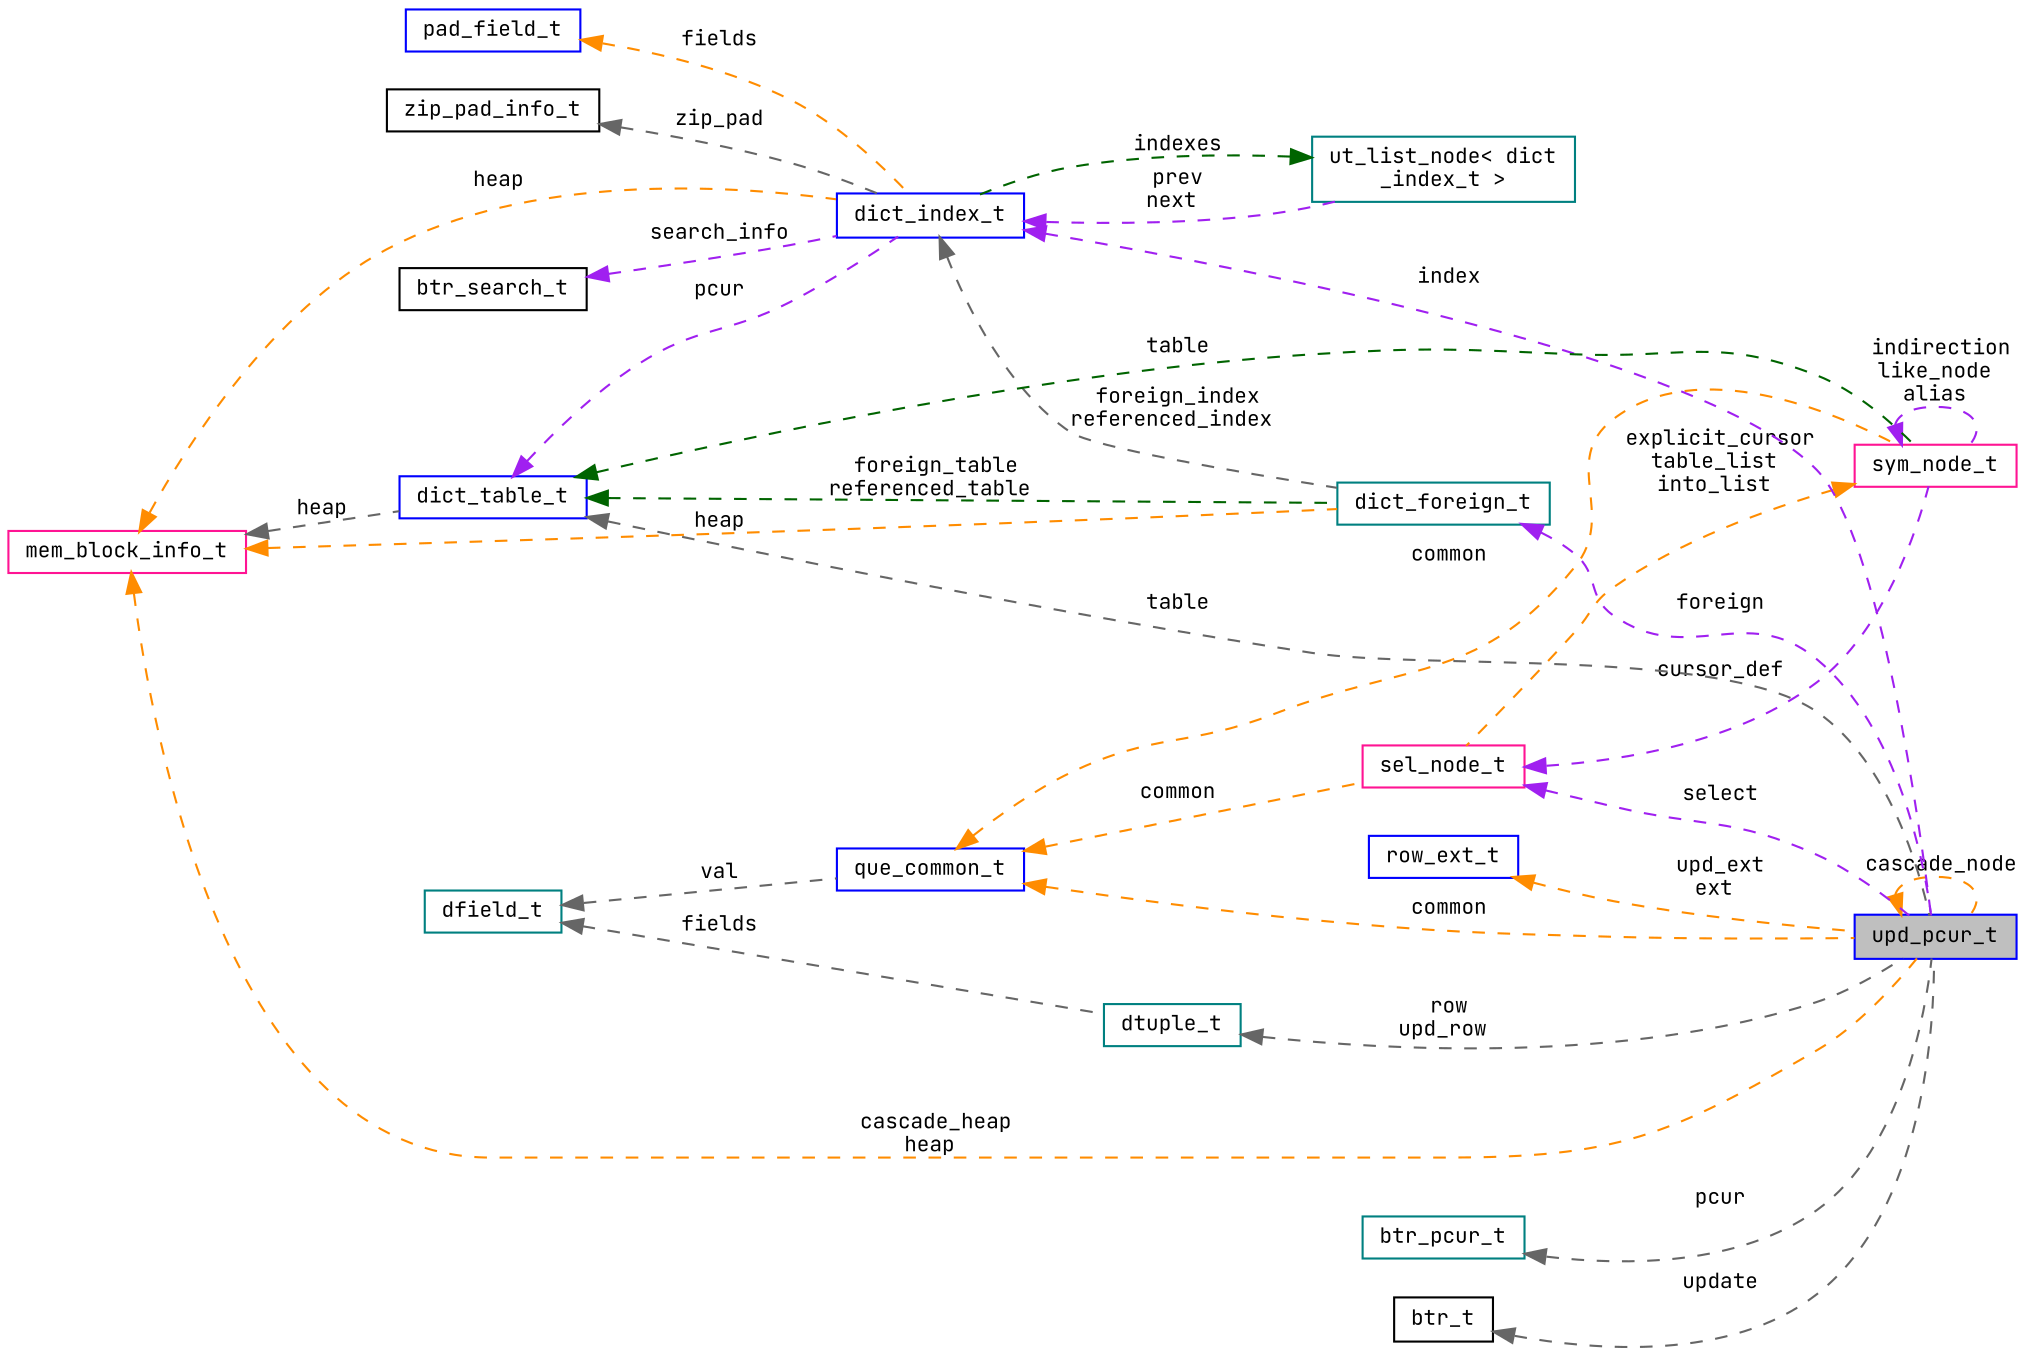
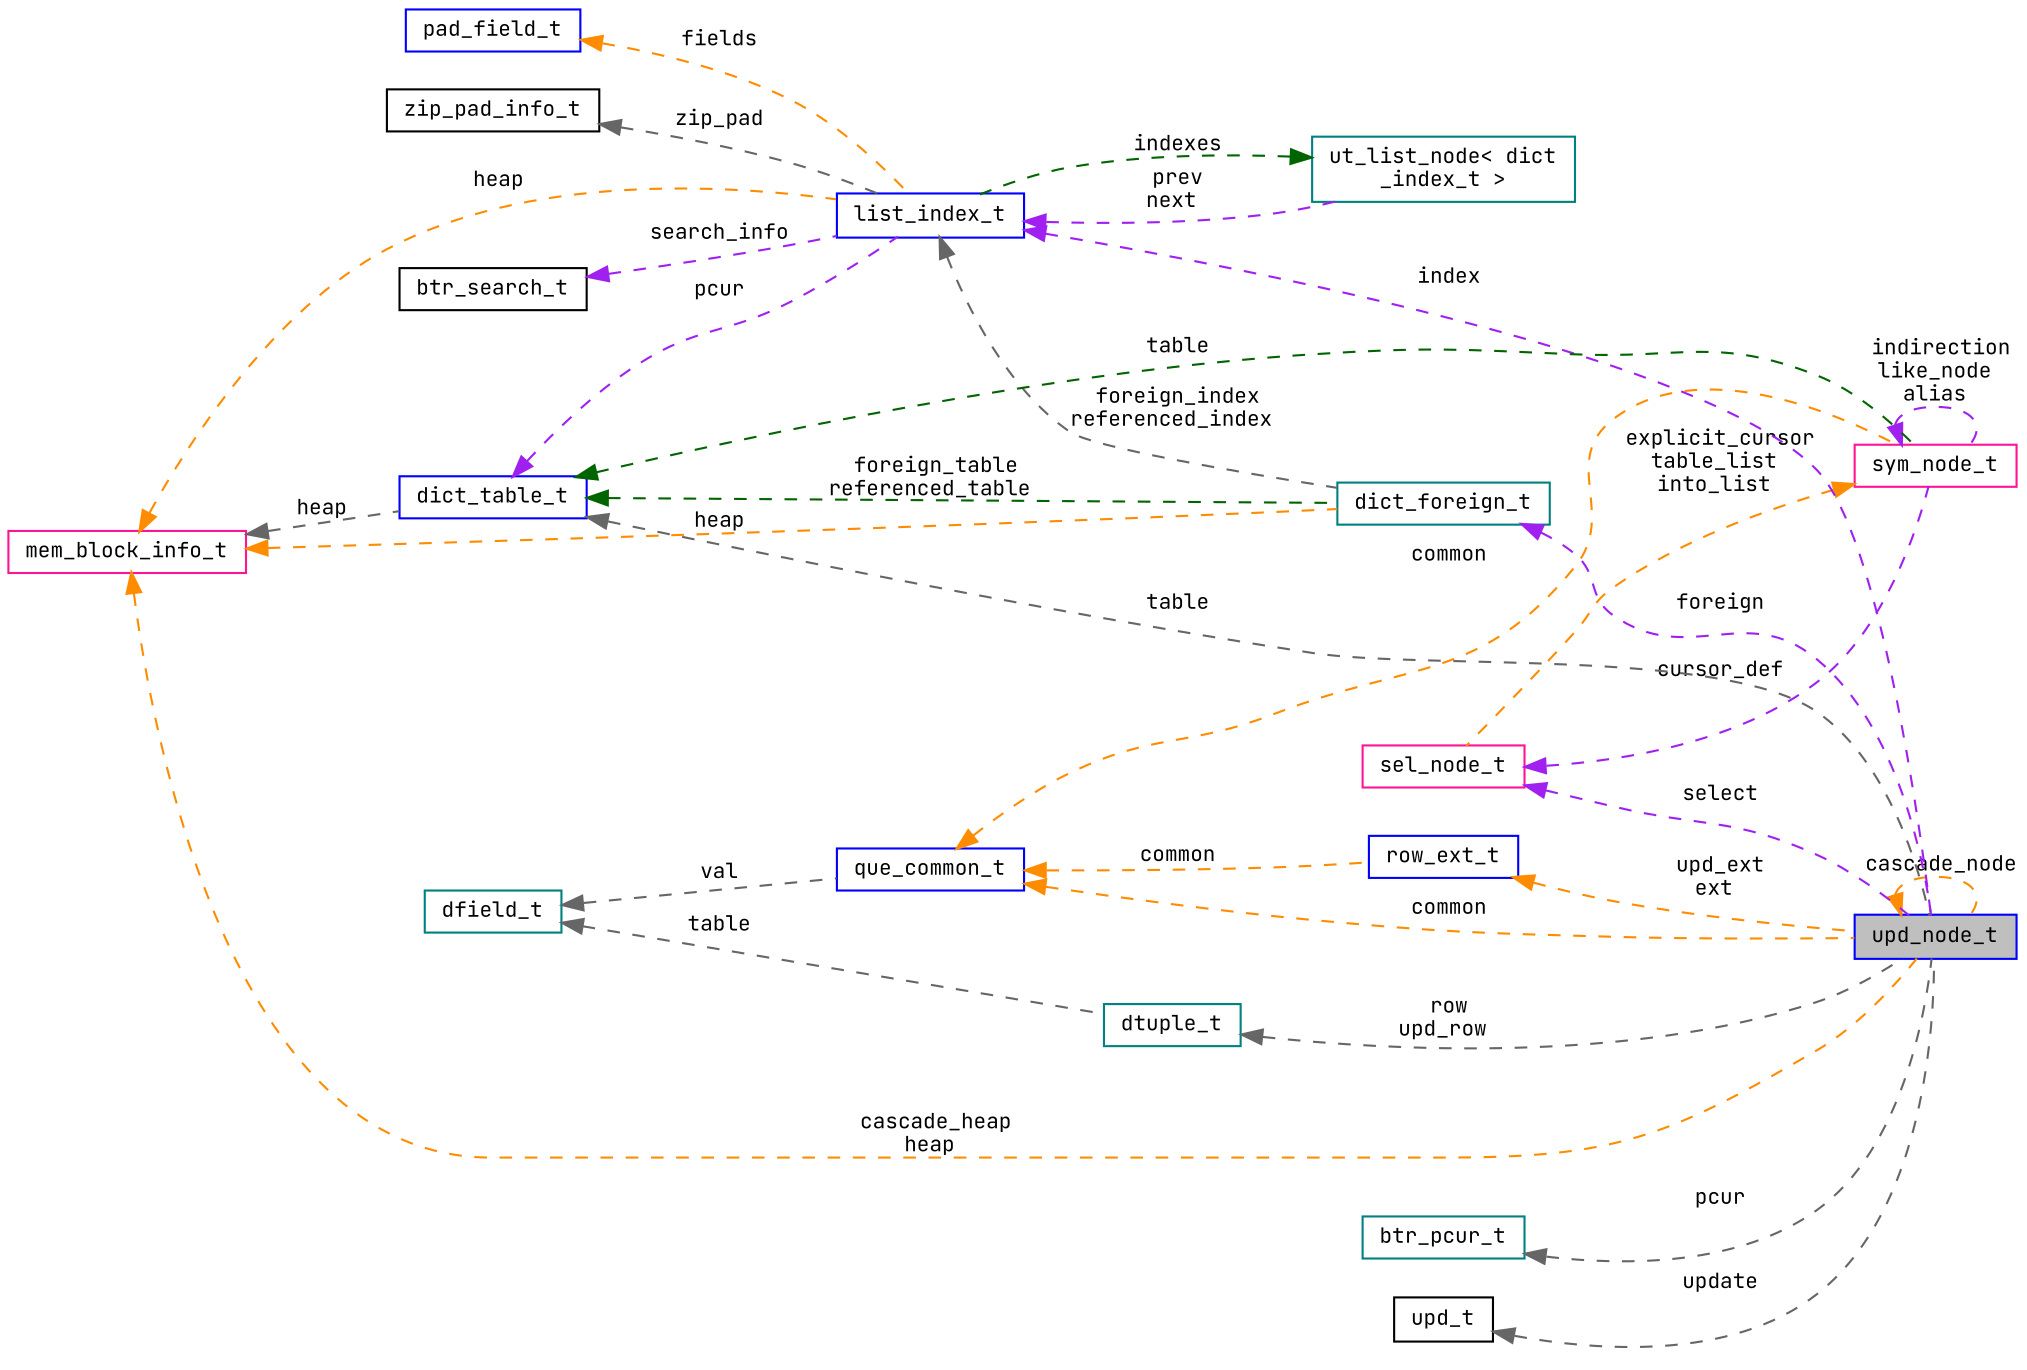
node "dict_index_t": label "dict_index_t" -> "list_index_t"
edge "sel_node_t" -> "que_common_t": now "row_ext_t" -> "que_common_t"
edge "dtuple_t" -> "dfield_t": label " fields" -> " table"
node "upd_pcur_t": label "upd_pcur_t" -> "upd_node_t"
node "btr_t": label "btr_t" -> "upd_t"
